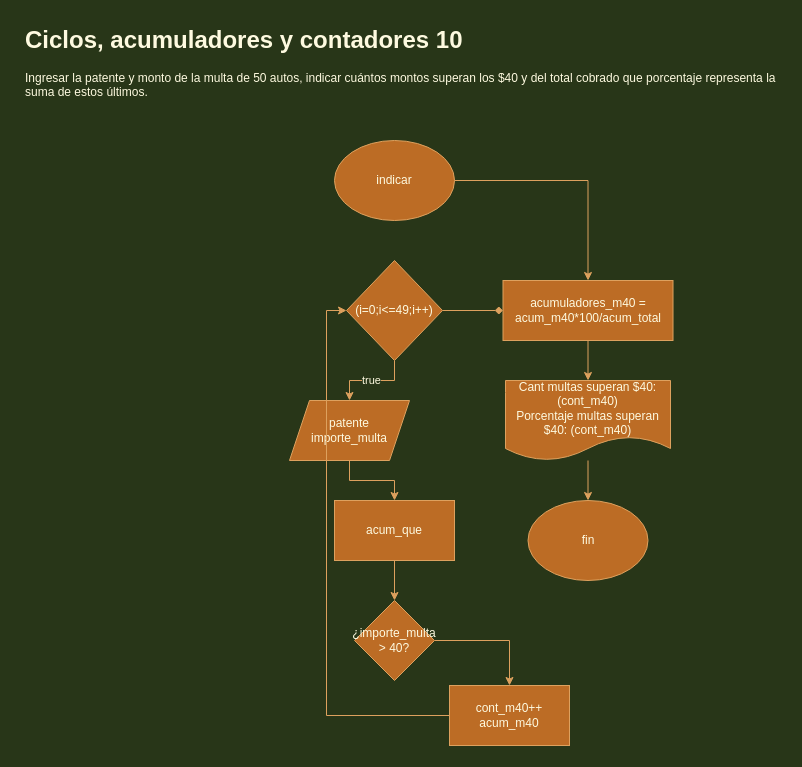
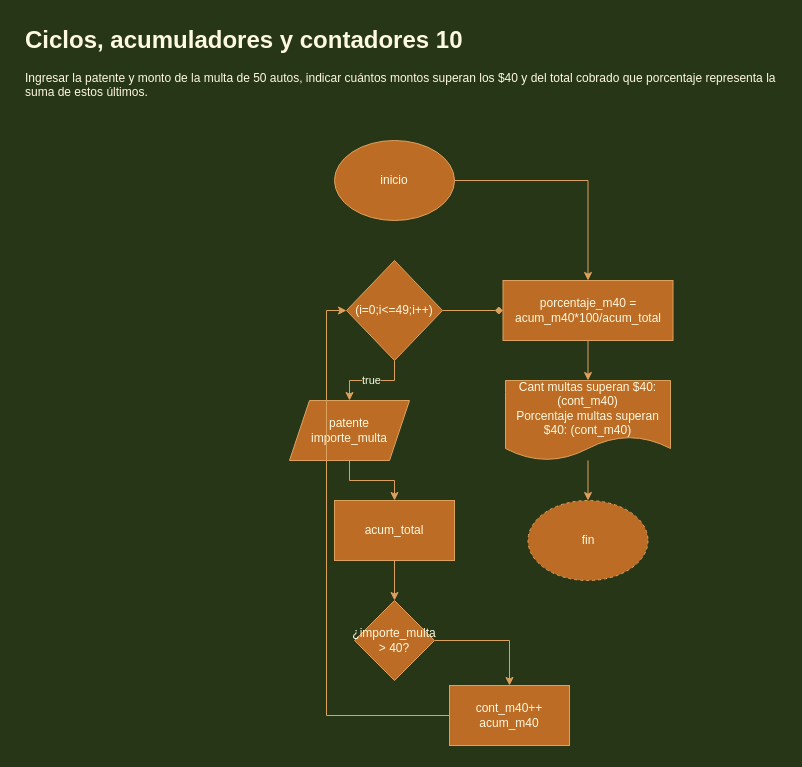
node "indicar": label "indicar" -> "inicio"
node "acumuladores_m40 = acum_m40*100/acum_total": label "acumuladores_m40 = acum_m40*100/acum_total" -> "porcentaje_m40 = acum_m40*100/acum_total"
node "acum_que": label "acum_que" -> "acum_total"
node "fin": style solid -> dashed
